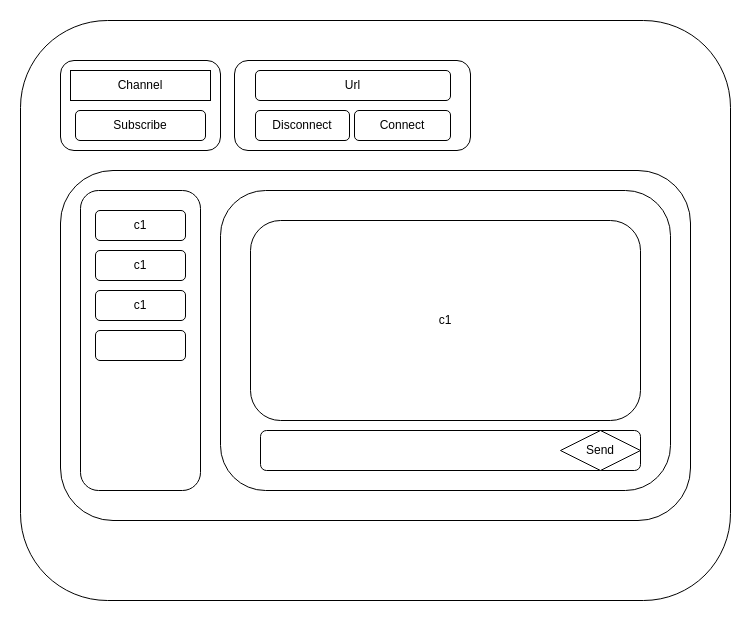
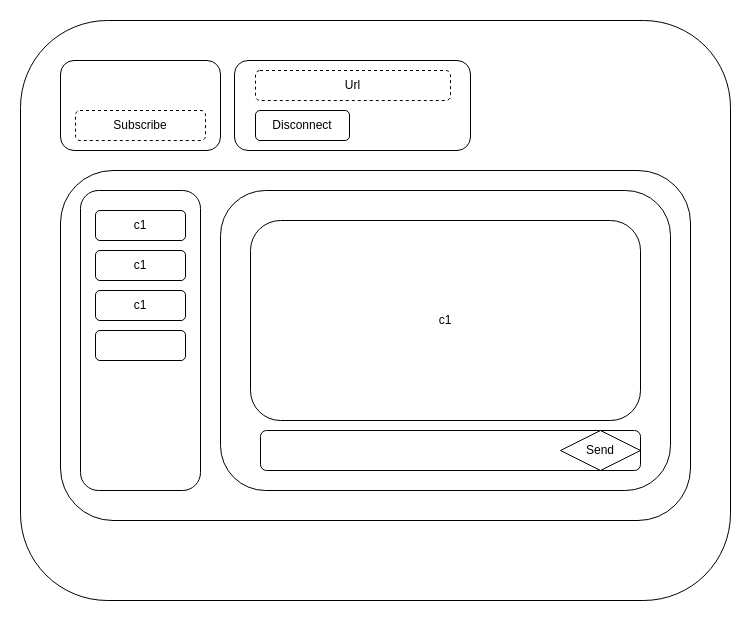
node "Channel": removed
node "Url": style solid -> dashed
node "Subscribe": style solid -> dashed
node "Connect": removed
